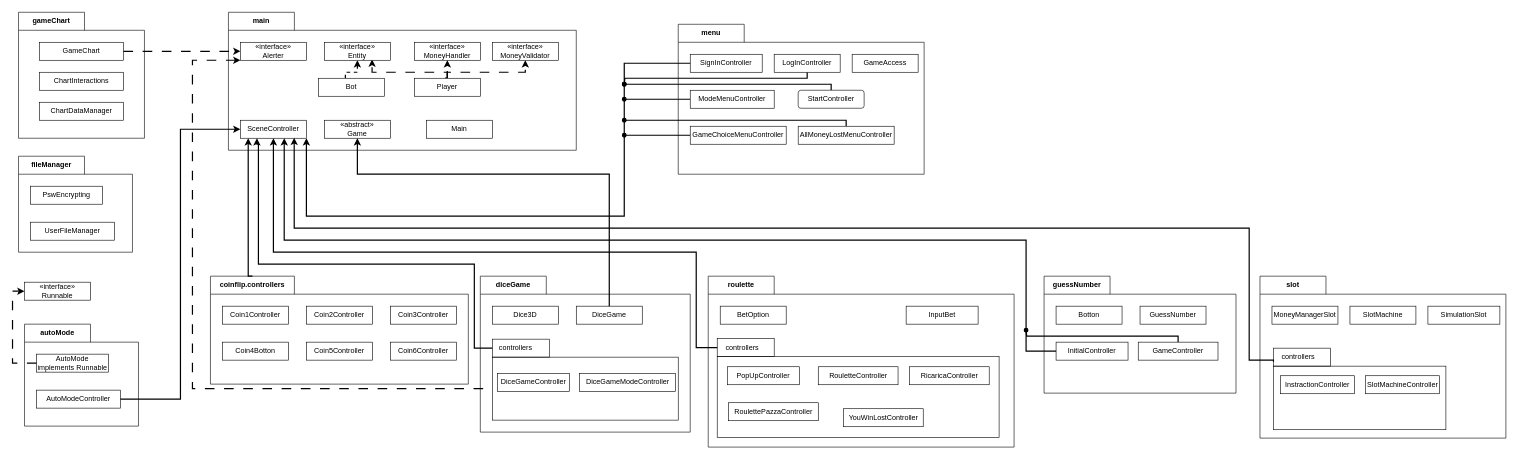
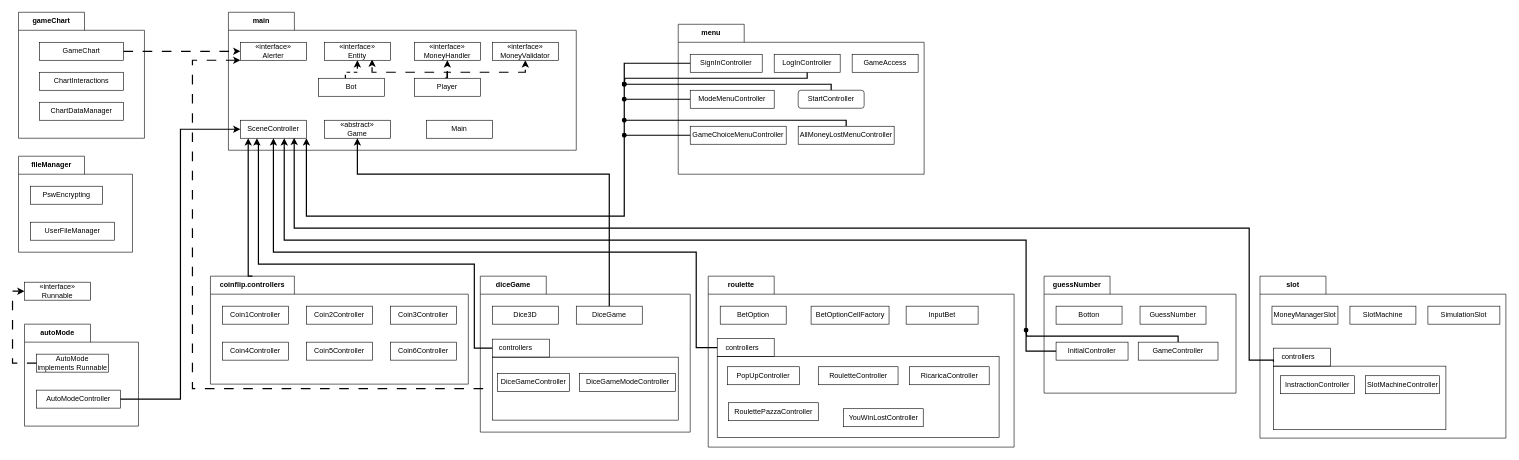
node "BetOptionCellFactory": added
node "Coin4Botton": label "Coin4Botton" -> "Coin4Controller"
